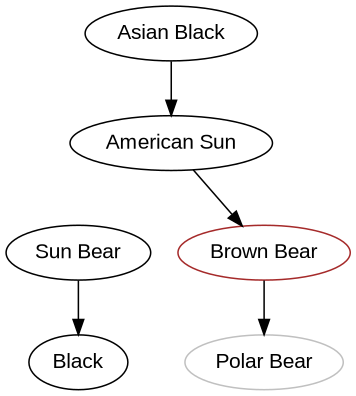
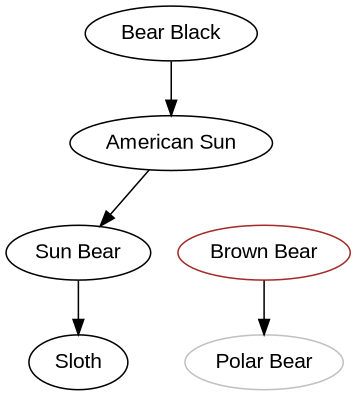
node "Asian Black": label "Asian Black" -> "Bear Black"
edge "American Sun" -> "Brown Bear": now "American Sun" -> "Sun Bear"
node "Black": label "Black" -> "Sloth"
